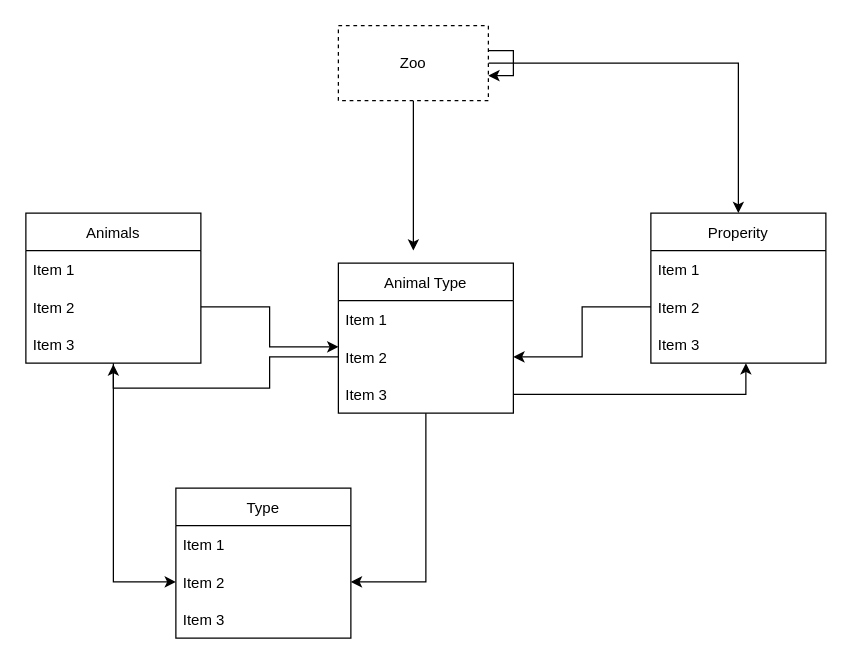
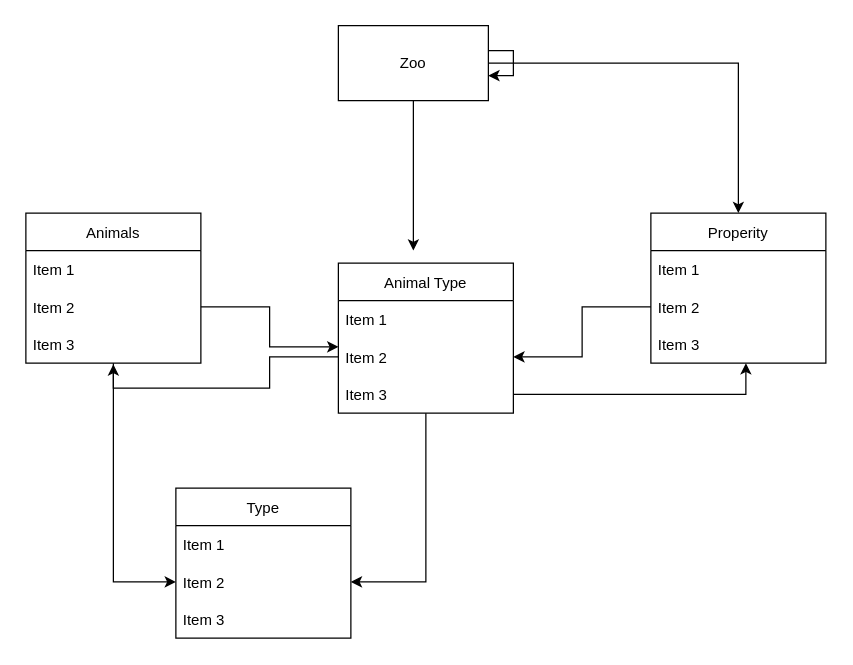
node "Zoo": style dashed -> solid
